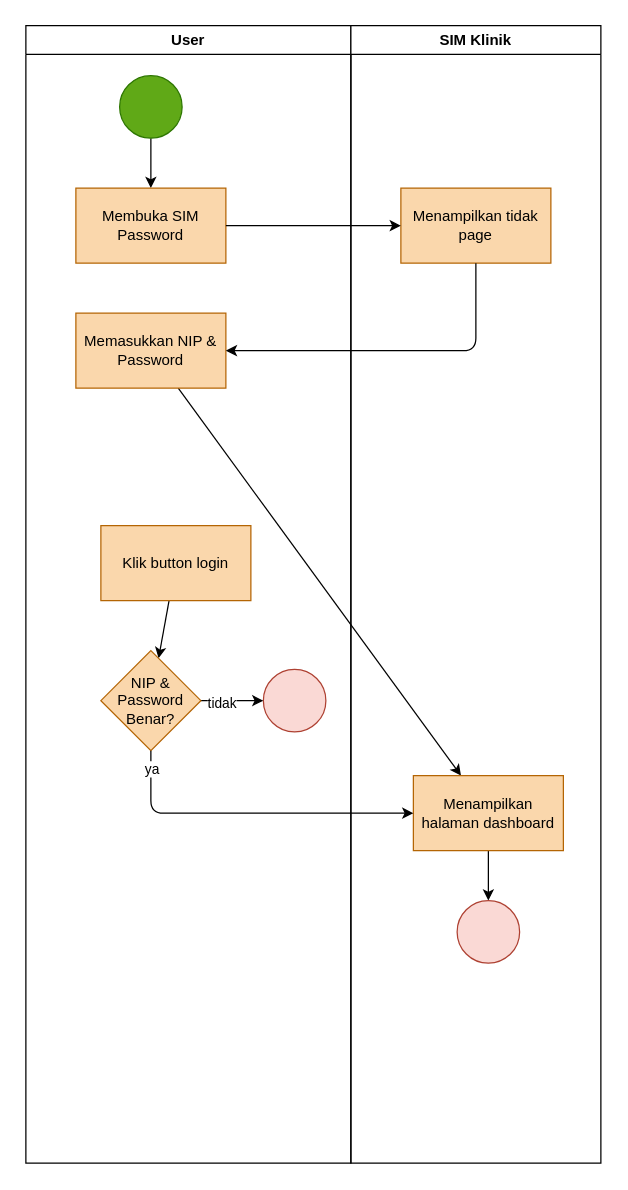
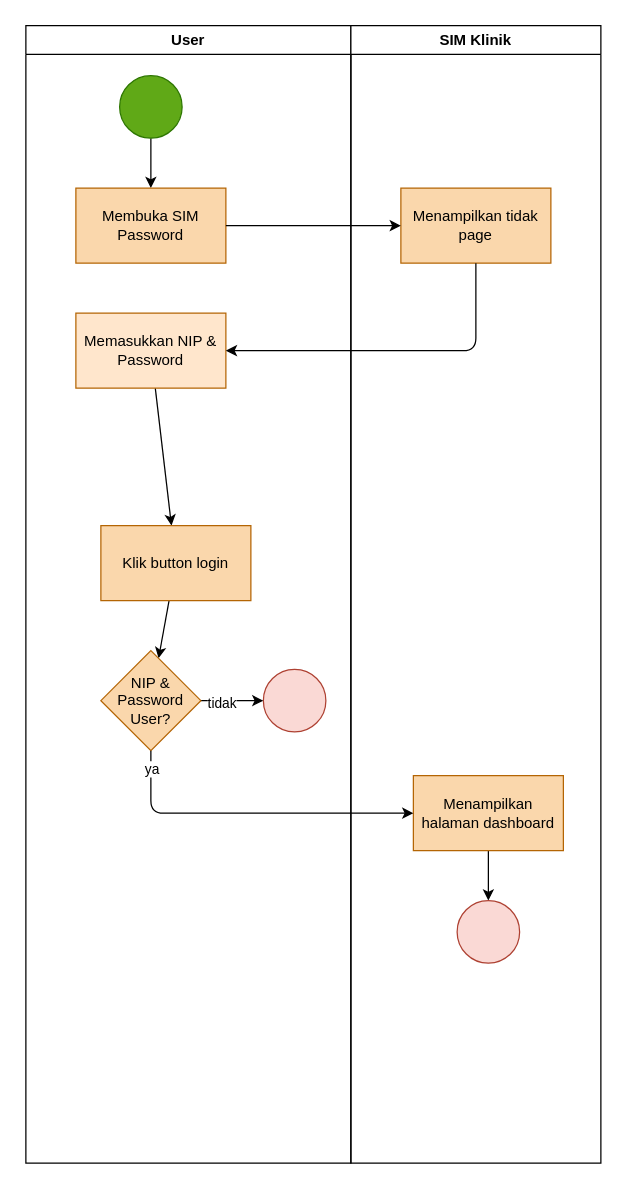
node "Memasukkan NIP & Password": fillcolor #fad7ac -> #ffe6cc
edge "Memasukkan NIP & Password" -> "Menampilkan halaman dashboard": now "Memasukkan NIP & Password" -> "Klik button login"
node "NIP & Password Benar?": label "NIP & Password Benar?" -> "NIP & Password User?"
